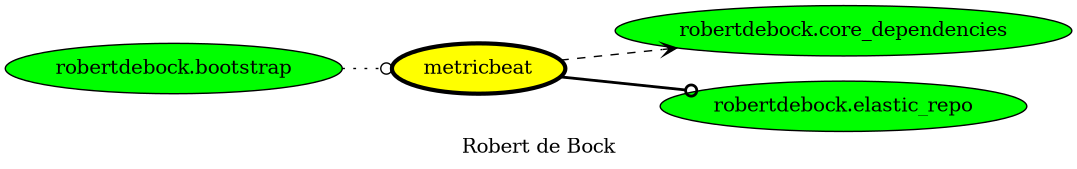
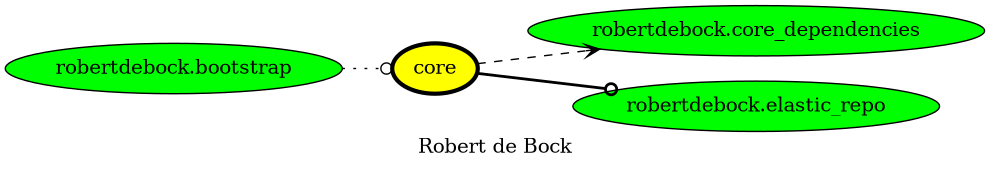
node "metricbeat": label "metricbeat" -> "core"
